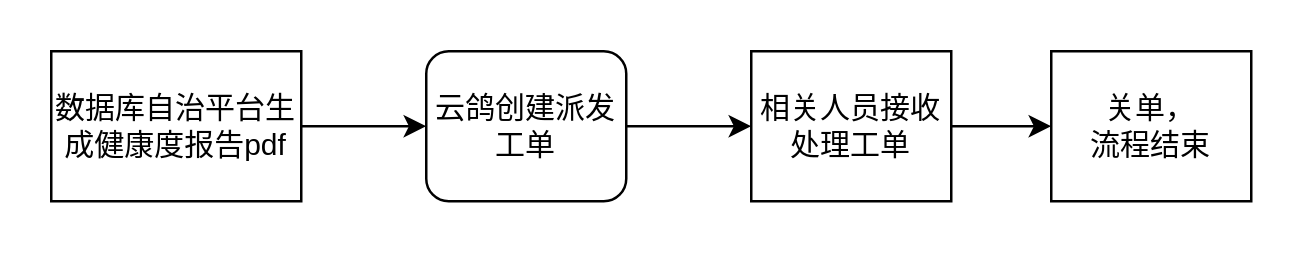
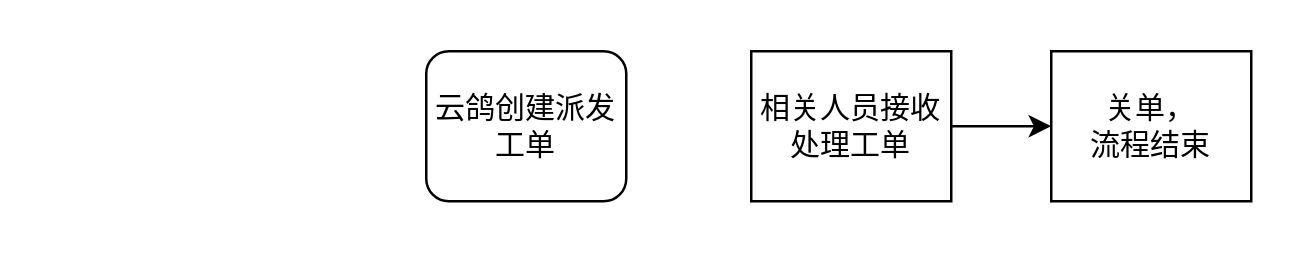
node "数据库自治平台生成健康度报告pdf": removed
edge "数据库自治平台生成健康度报告pdf" -> "云鸽创建派发工单": removed
edge "云鸽创建派发工单" -> "相关人员接收处理工单": removed
